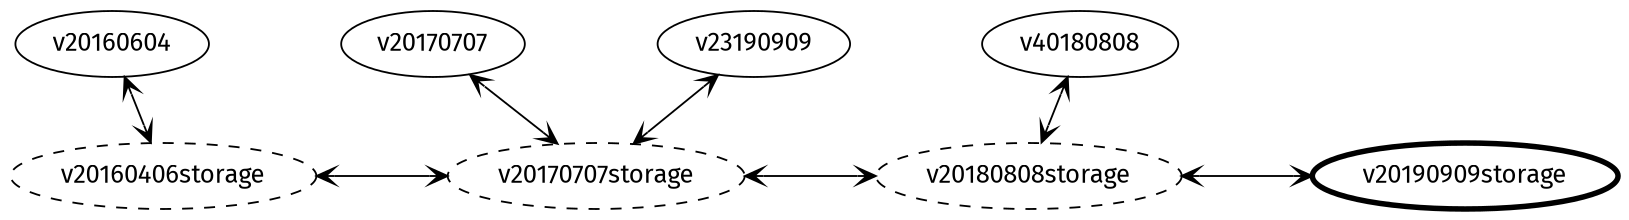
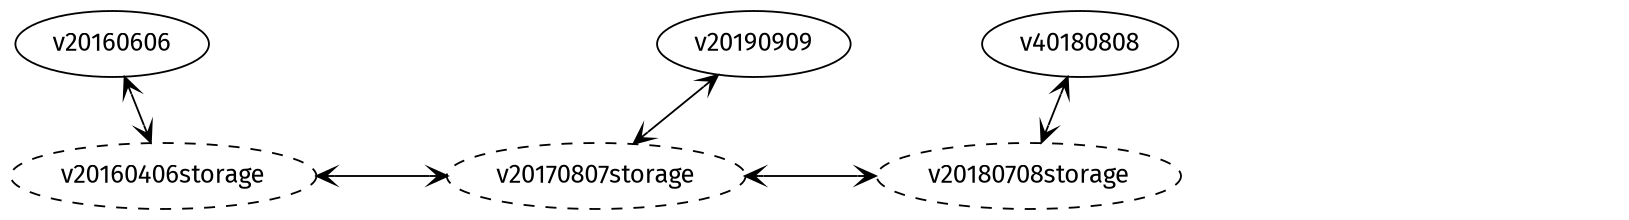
node "v20160604": label "v20160604" -> "v20160606"
node "v20170707": removed
node "v23190909": label "v23190909" -> "v20190909"
node "v20170707storage": label "v20170707storage" -> "v20170807storage"
node "v20180808storage": label "v20180808storage" -> "v20180708storage"
node "v20190909storage": removed
